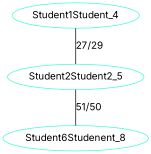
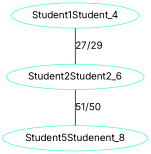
node "Student2Student2_5": label "Student2Student2_5" -> "Student2Student2_6"
node "Student6Studenent_8": label "Student6Studenent_8" -> "Student5Studenent_8"
